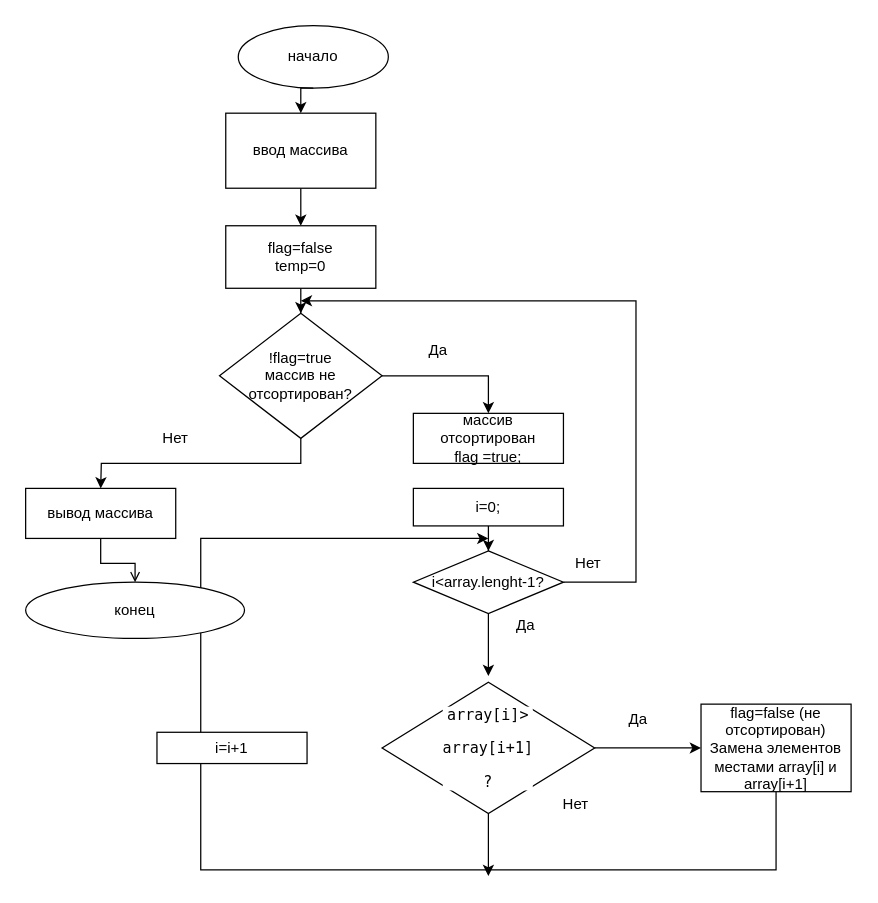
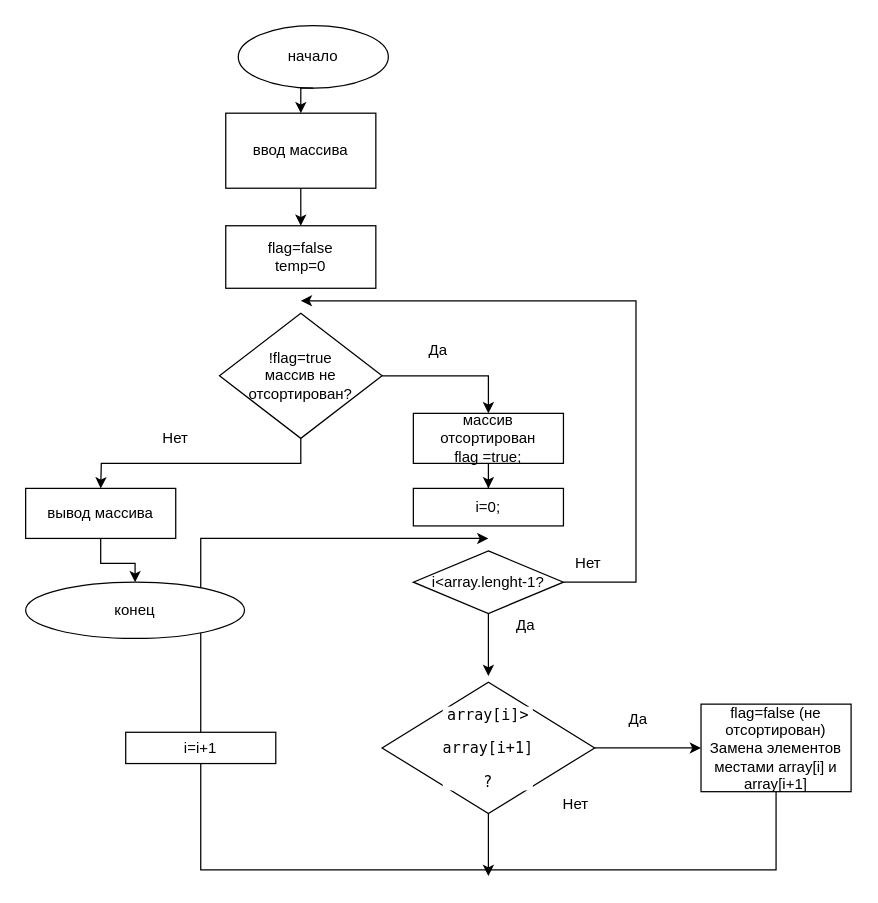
edge "flag=false temp=0" -> "!flag=true массив не отсортирован?": removed
edge "массив отсортирован flag =true;" -> "i=0;": added
edge "i=0;" -> "i<array.lenght-1?": removed
edge "вывод массива" -> "конец": arrowhead open -> classic
node "i=i+1": moved (232, 748) -> (201, 748)
